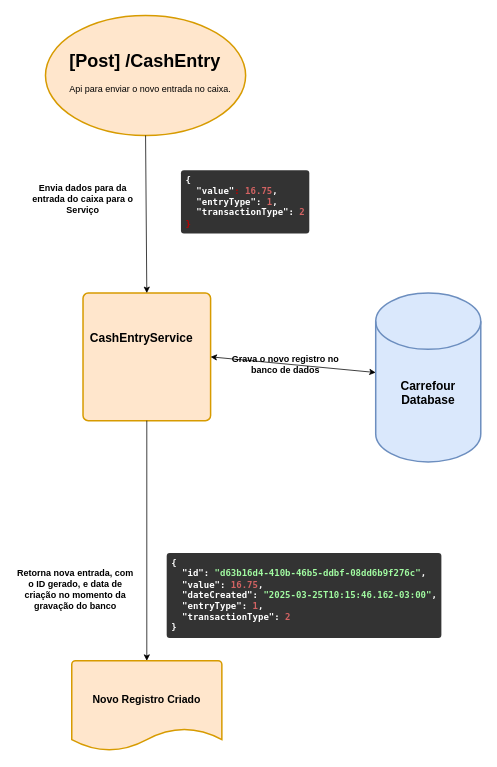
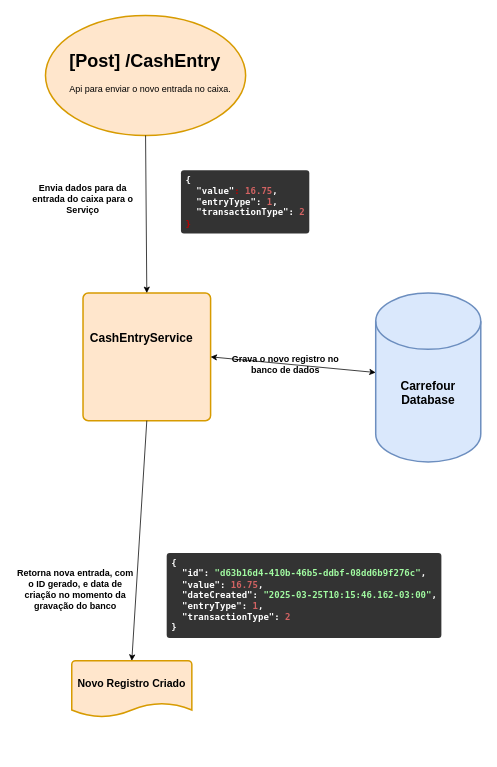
node "Novo Registro Criado": size 150x90 -> 120x56
